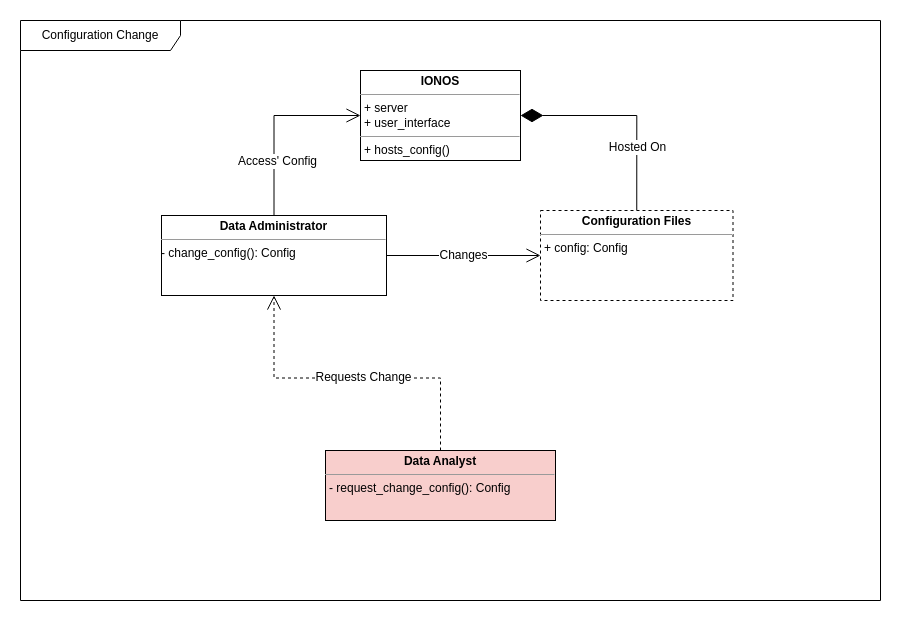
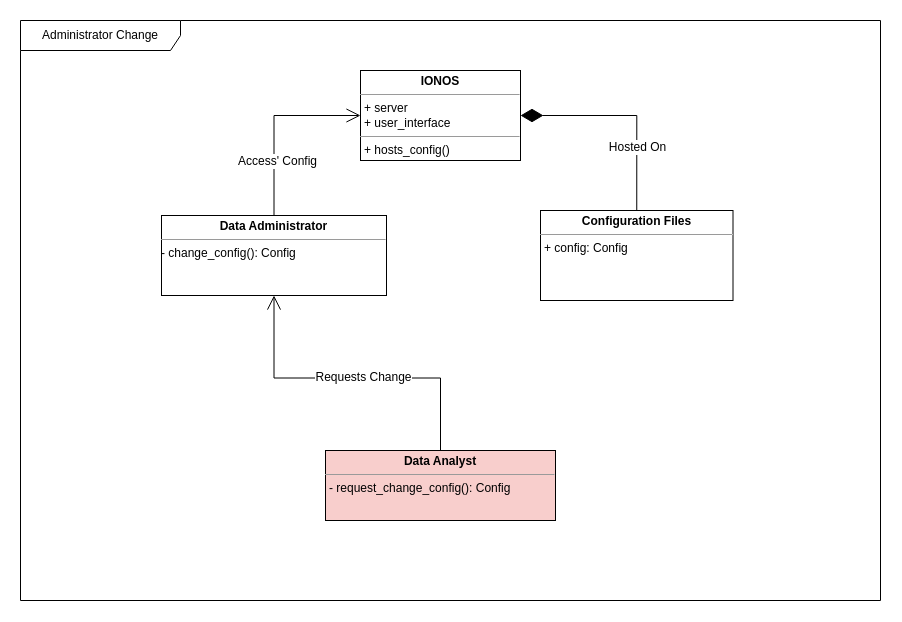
node "Configuration Change": label "Configuration Change" -> "Administrator Change"
edge "Data Administrator - change_config(): Config" -> "Configuration Files + config: Config": removed, label "Changes"
node "Configuration Files + config: Config": style dashed -> solid
edge "Data Analyst - request_change_config(): Config" -> "Data Administrator - change_config(): Config": style dashed -> solid
